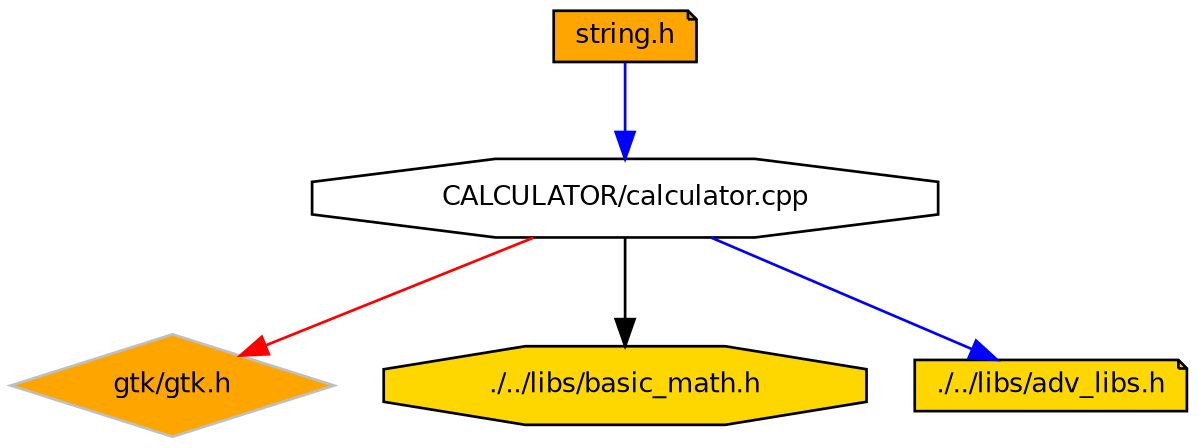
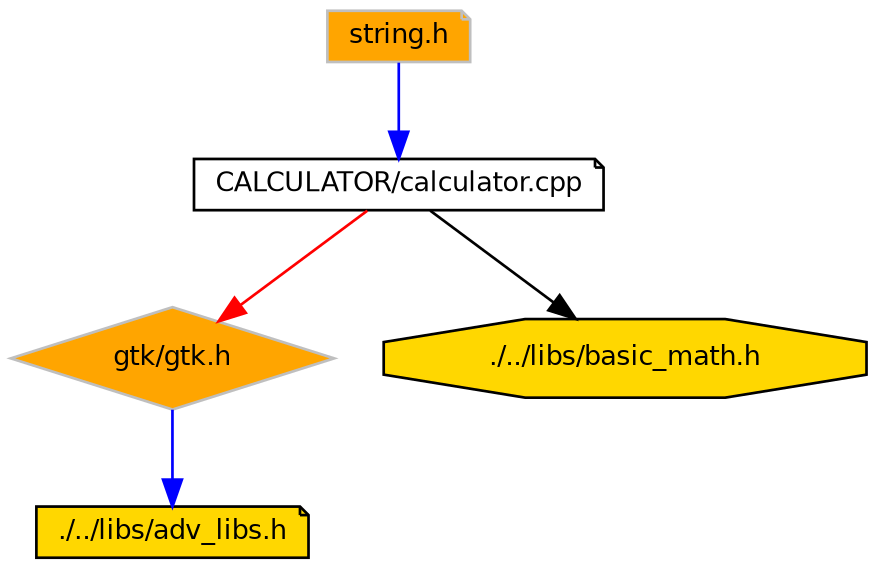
node "string.h": color black -> grey75
node "CALCULATOR/calculator.cpp": shape octagon -> note
edge "CALCULATOR/calculator.cpp" -> "./../libs/adv_libs.h": now "gtk/gtk.h" -> "./../libs/adv_libs.h"
